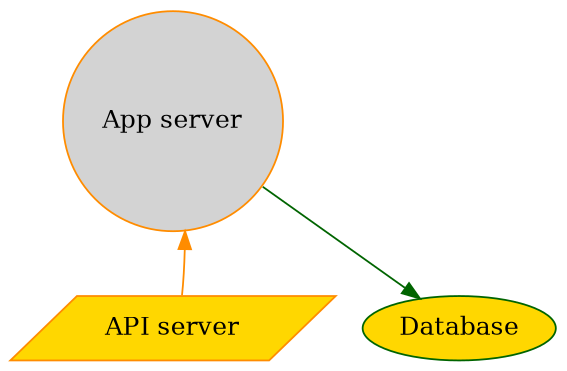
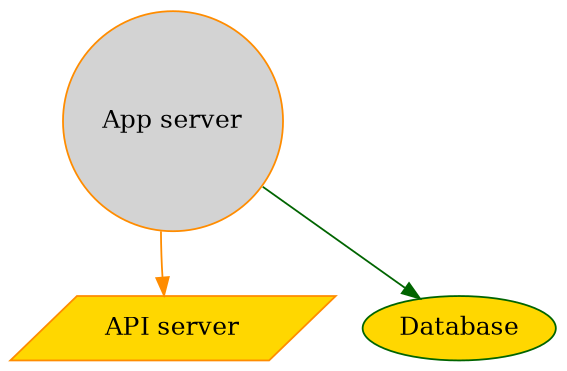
edge "API server" -> "App server": reversed
